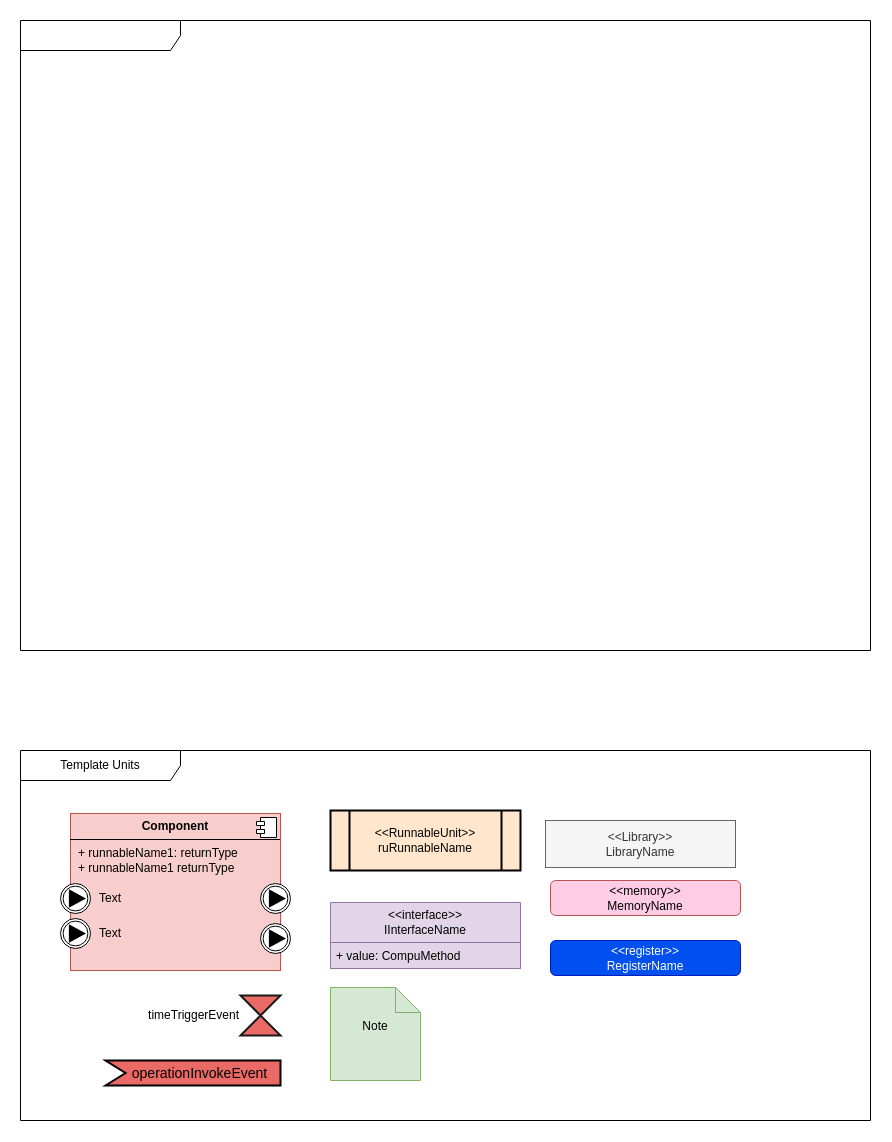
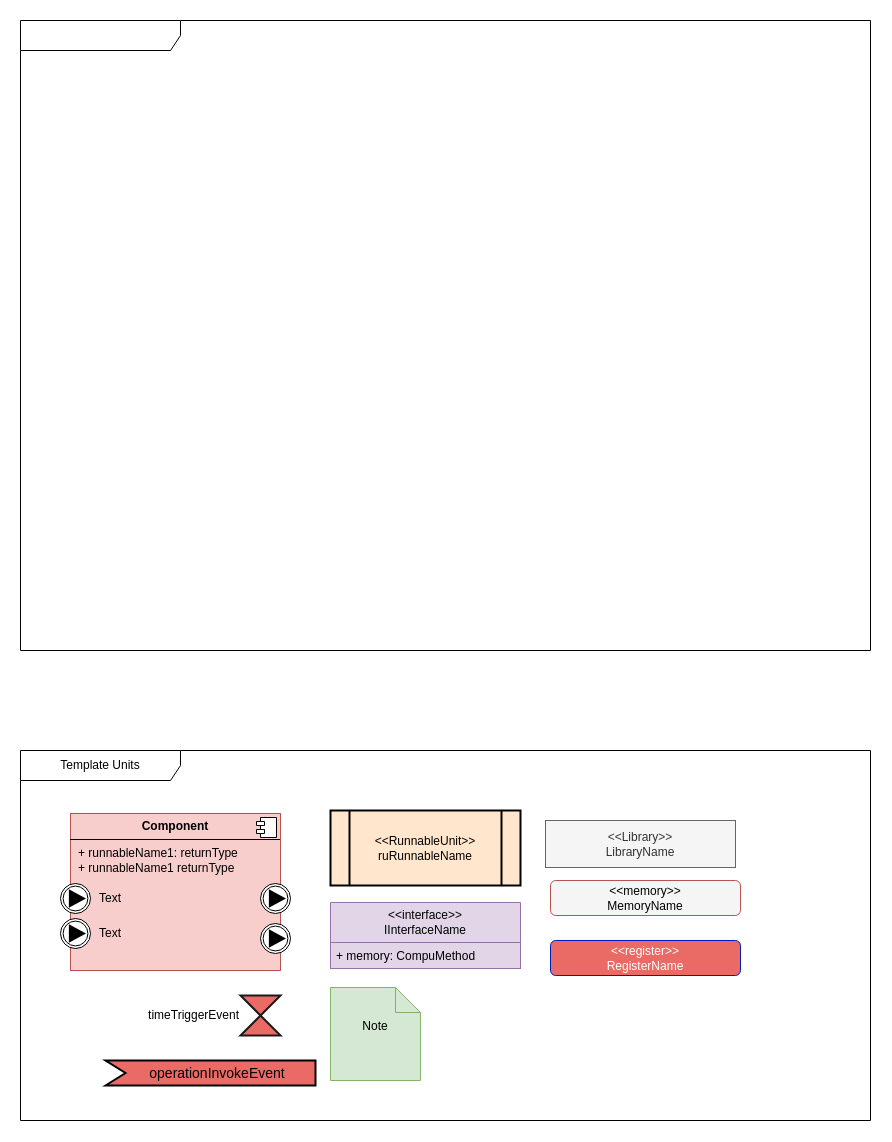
node "<<RunnableUnit>> ruRunnableName": size 190x60 -> 190x75
node "<<memory>> MemoryName": fillcolor #ffcce6 -> #f5f5f5
node "+ value: CompuMethod": label "+ value: CompuMethod" -> "+ memory: CompuMethod"
node "<<register>> RegisterName": fillcolor #0050ef -> #ea6b66
node "operationInvokeEvent": size 175x25 -> 210x25
